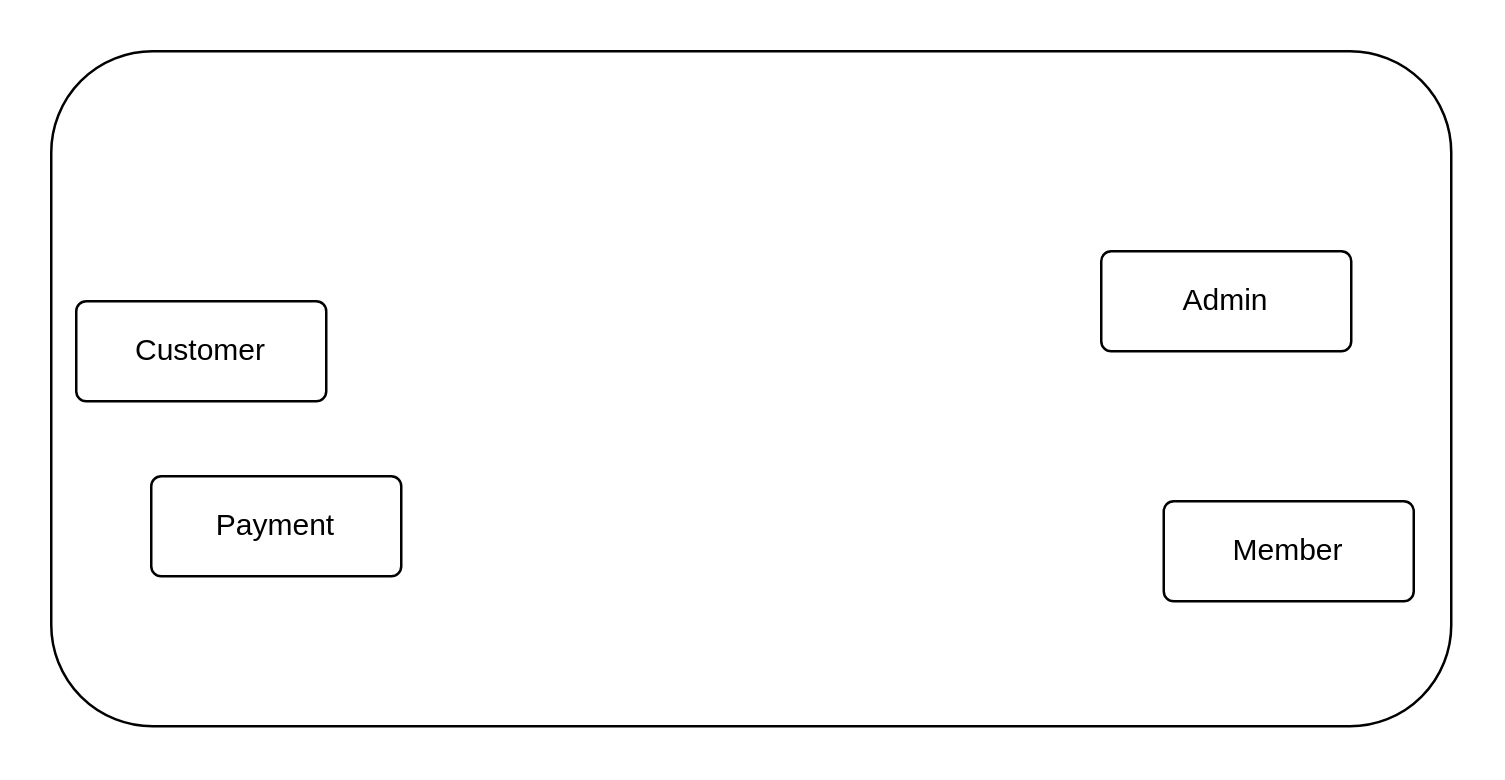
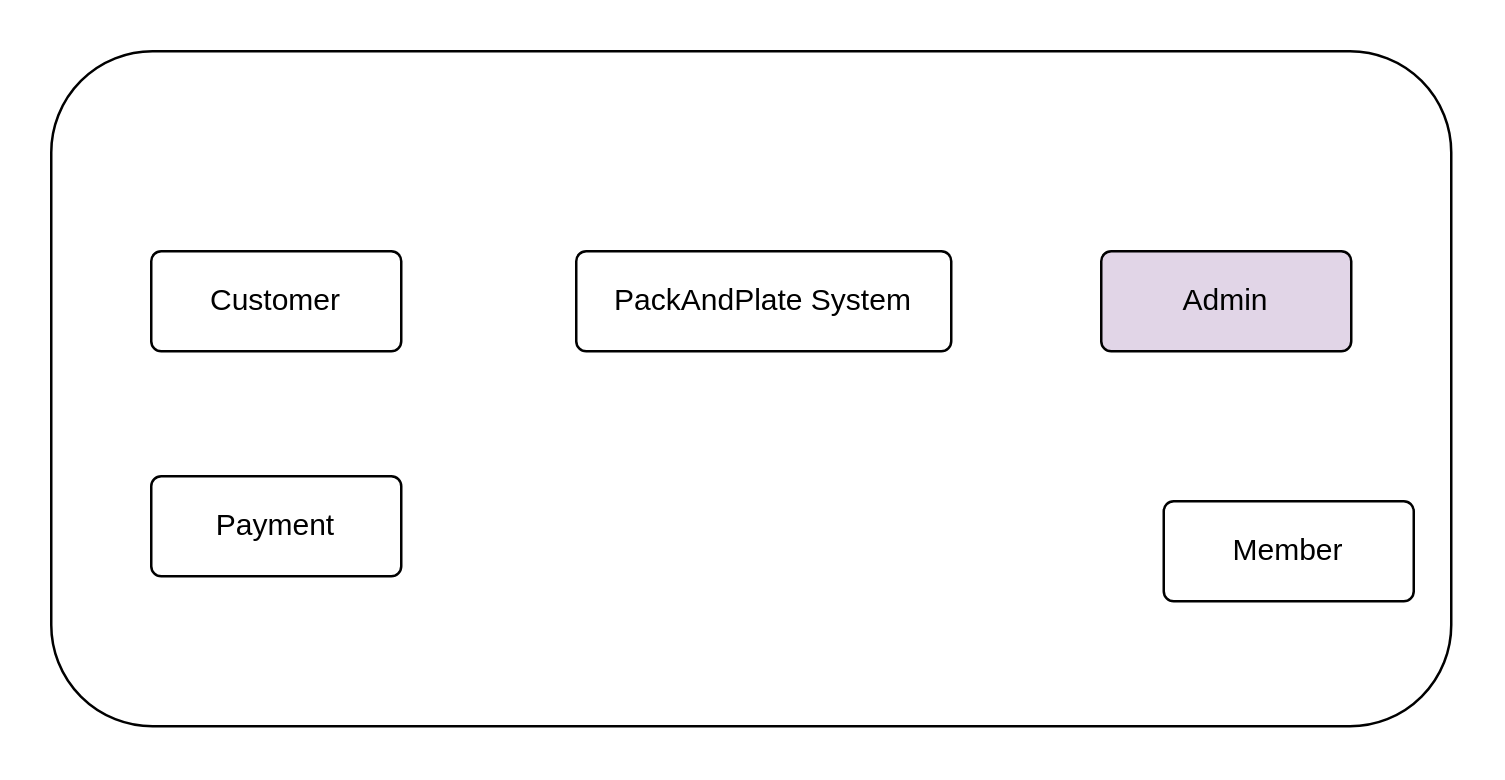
node "PackAndPlate System": added
node "Admin": fillcolor #ffffff -> #e1d5e7
node "Customer": moved (201, 351) -> (276, 301)
